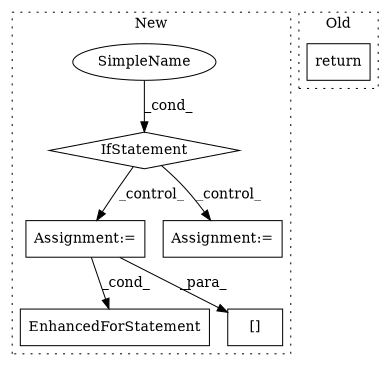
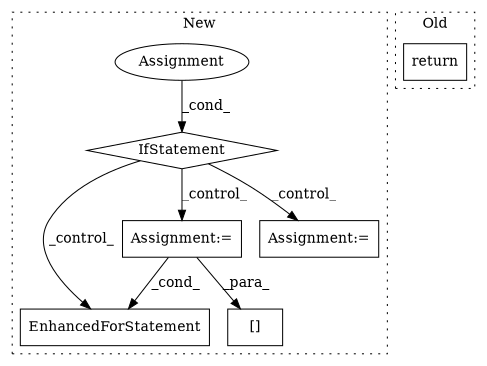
node "SimpleName": label "SimpleName" -> "Assignment"
edge "IfStatement" -> "EnhancedForStatement": added, label "_control_"
